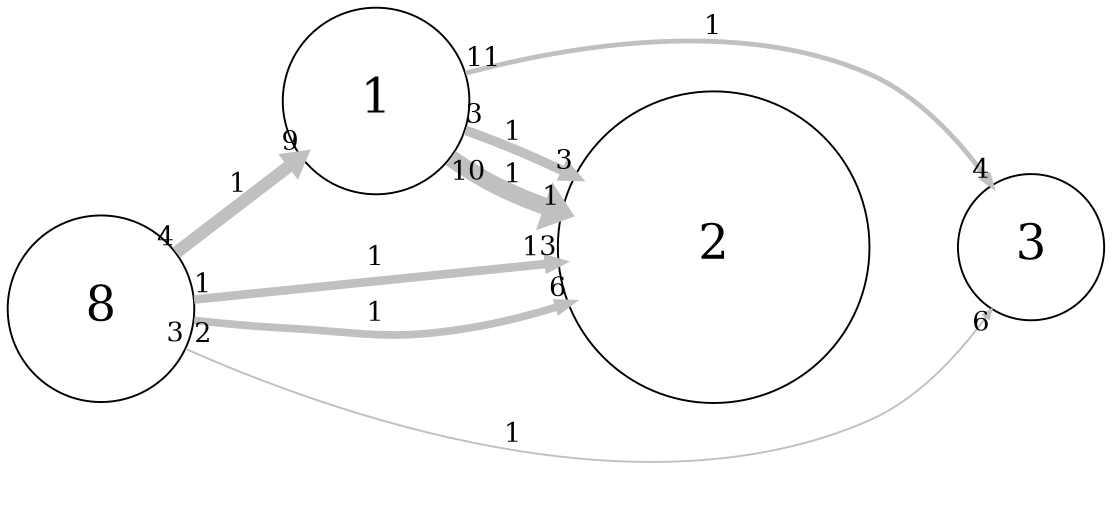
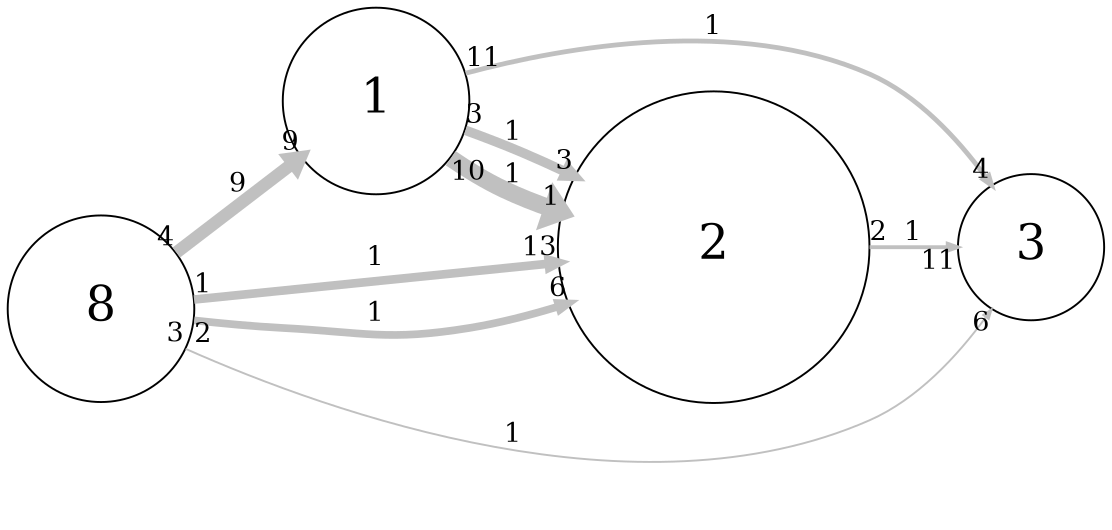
edge "8" -> "1": label "1" -> "9"
edge "2" -> "3": added, label "1"
